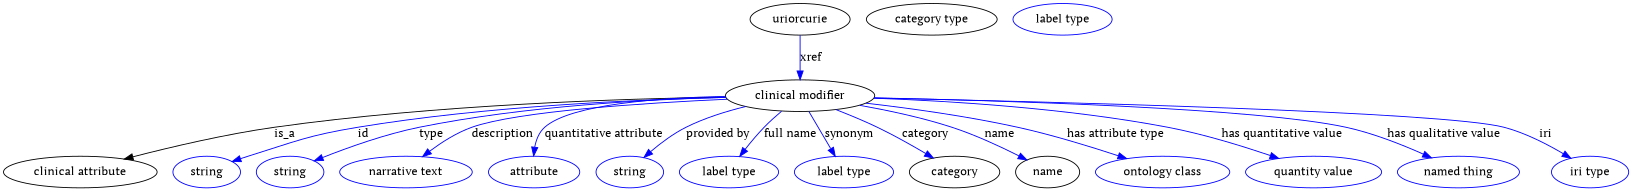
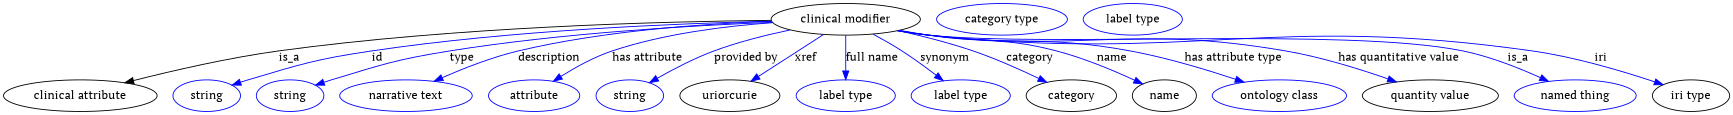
node "category type": color black -> blue
edge "uriorcurie" -> "clinical modifier": reversed
edge "clinical modifier" -> "attribute": label "quantitative attribute" -> "has attribute"
edge "clinical modifier" -> "named thing": label "has qualitative value" -> "is_a"
node "quantity value": color blue -> black
node "iri type": color blue -> black
